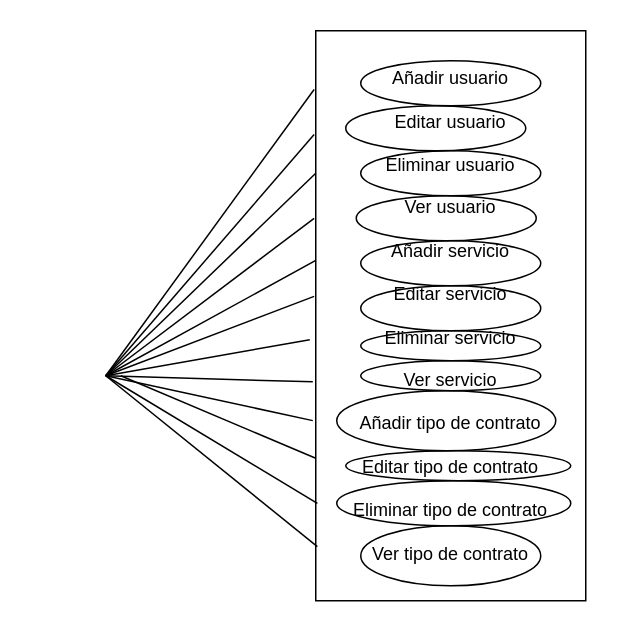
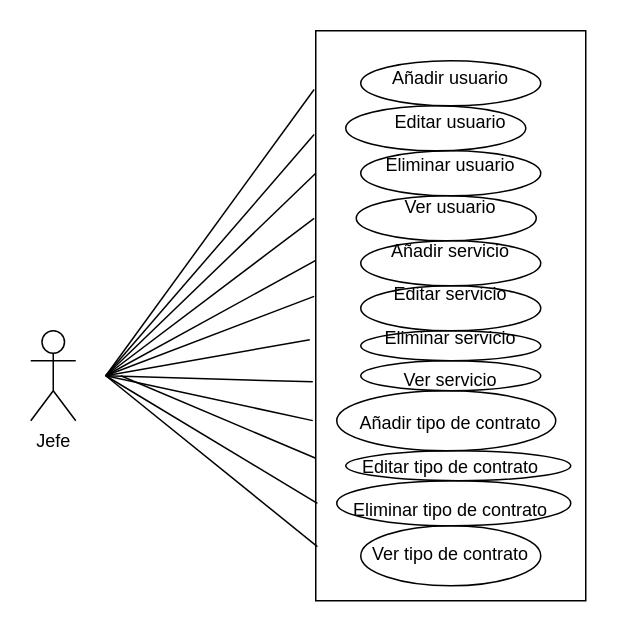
node "Jefe": added
